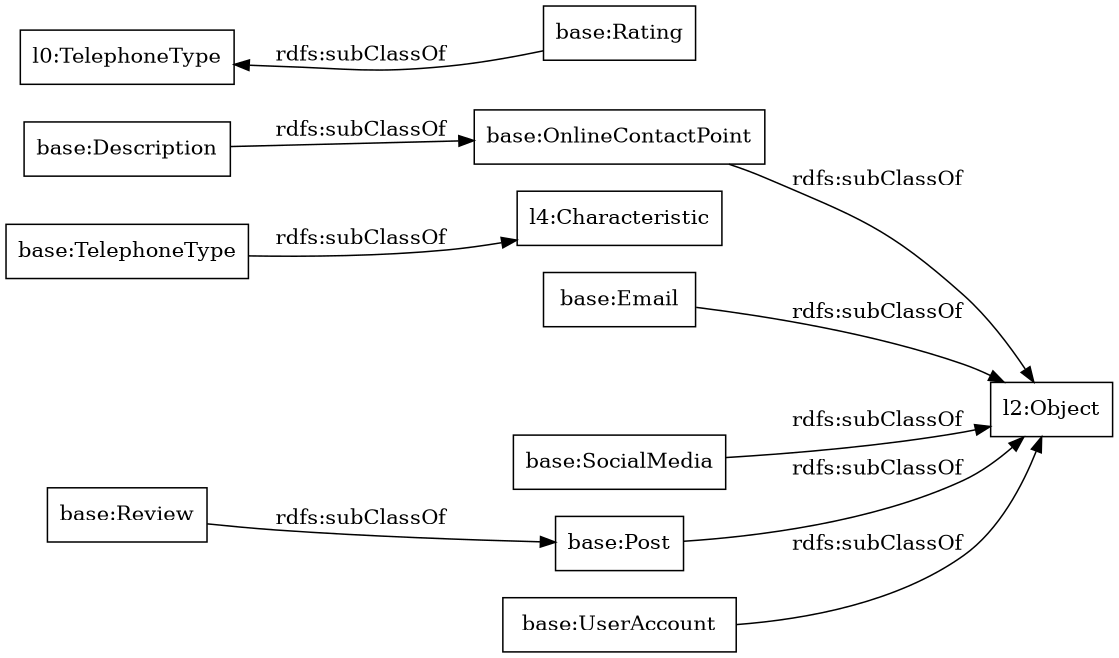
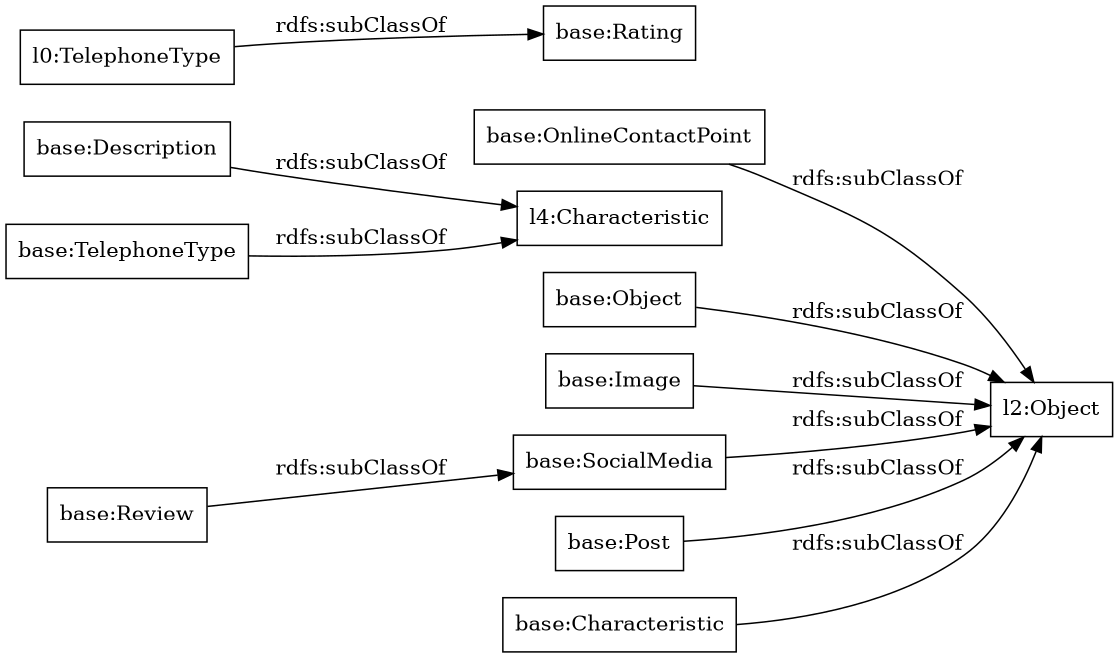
edge "base:Rating" -> "l0:TelephoneType": reversed
edge "base:Description" -> "base:OnlineContactPoint": now "base:Description" -> "l4:Characteristic"
node "base:Email": label "base:Email" -> "base:Object"
node "base:Image": added
edge "base:Review" -> "base:Post": now "base:Review" -> "base:SocialMedia"
node "base:UserAccount": label "base:UserAccount" -> "base:Characteristic"
